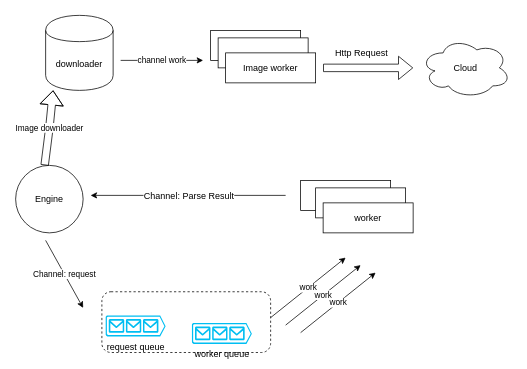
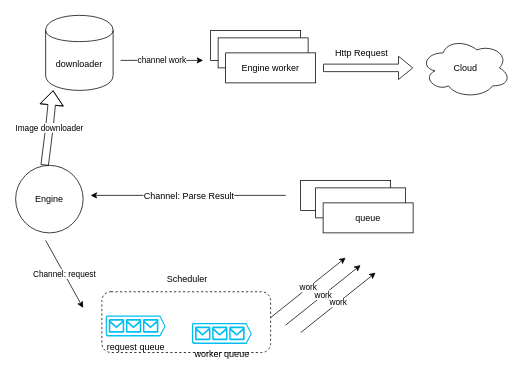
node "Image worker": label "Image worker" -> "Engine worker"
node "worker": label "worker" -> "queue"
node "Scheduler": added
